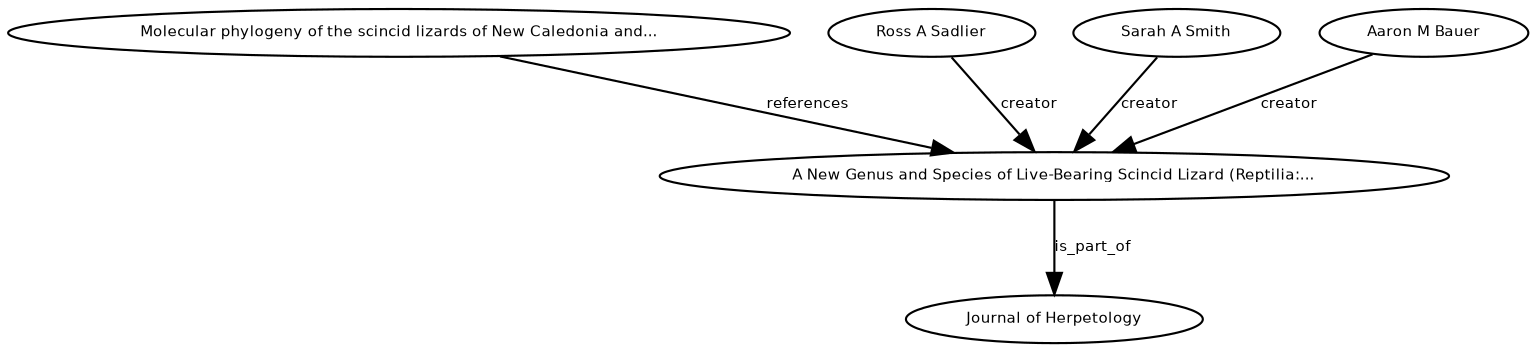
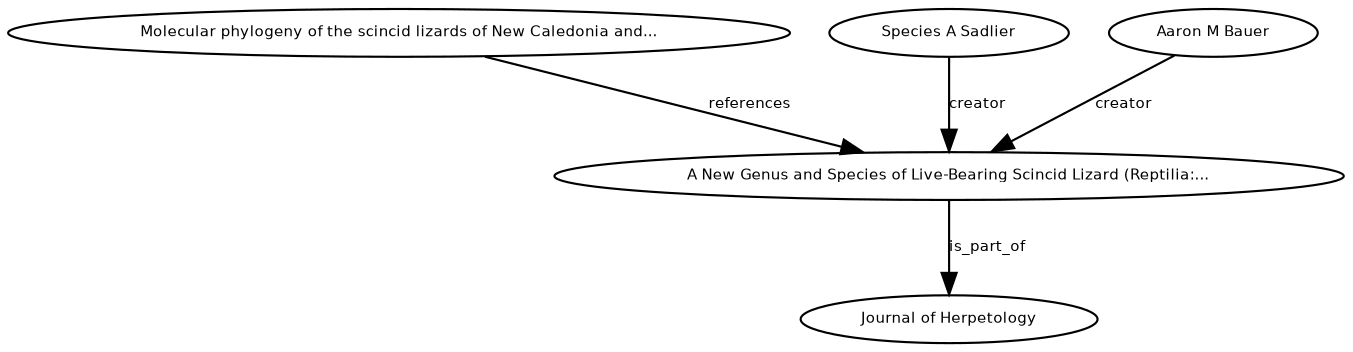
node "Ross A Sadlier": label "Ross A Sadlier" -> "Species A Sadlier"
node "Sarah A Smith": removed
